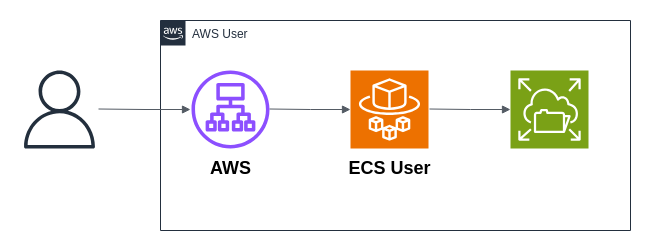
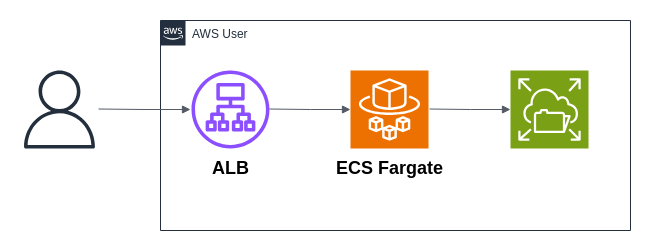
node "AWS": label "AWS" -> "ALB"
node "ECS User": label "ECS User" -> "ECS Fargate"
